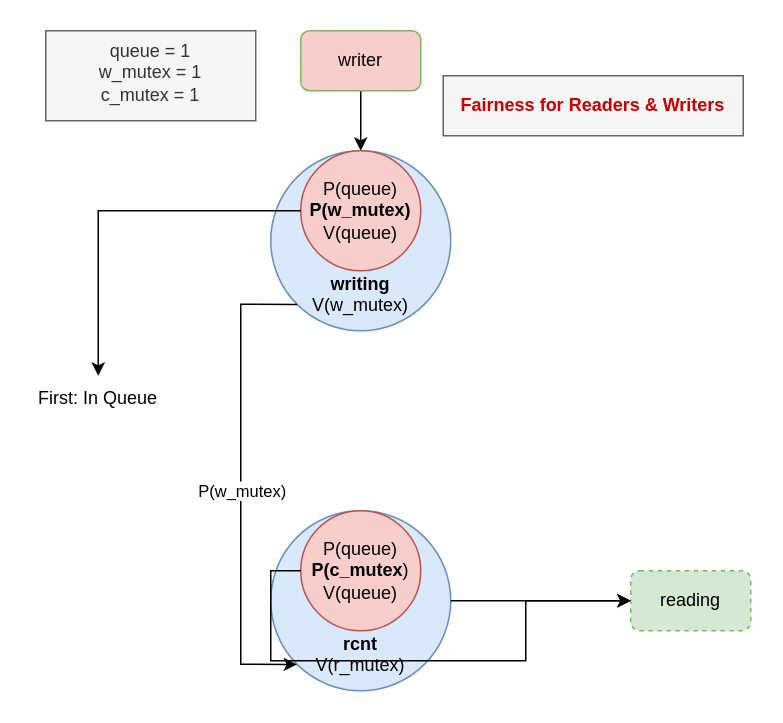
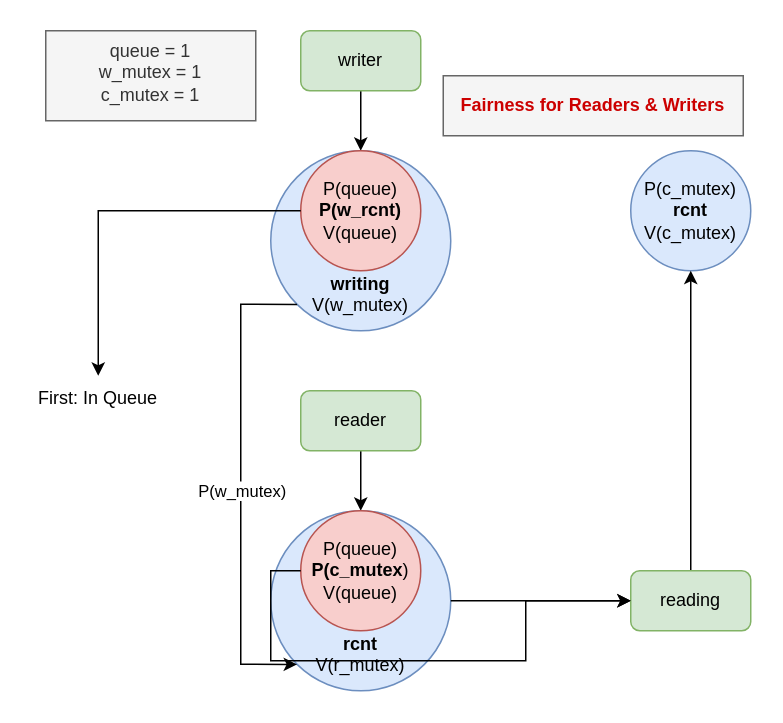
node "writer": fillcolor #f8cecc -> #d5e8d4
node "P(queue) P(w_mutex) V(queue)": label "P(queue) P(w_mutex) V(queue)" -> "P(queue) P(w_rcnt) V(queue)"
node "P(c_mutex) rcnt V(c_mutex)": added
node "reader": added
edge "reading" -> "P(c_mutex) rcnt V(c_mutex)": added
edge "reader" -> "P(queue) P(c_mutex) V(queue)": added
node "reading": style dashed -> solid
